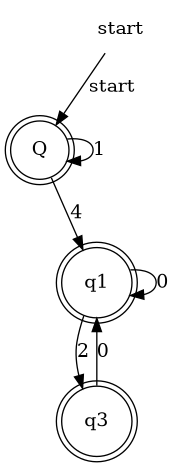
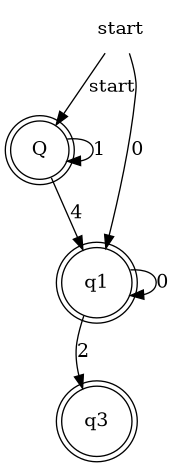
edge "q3" -> "q1": now "start" -> "q1"
